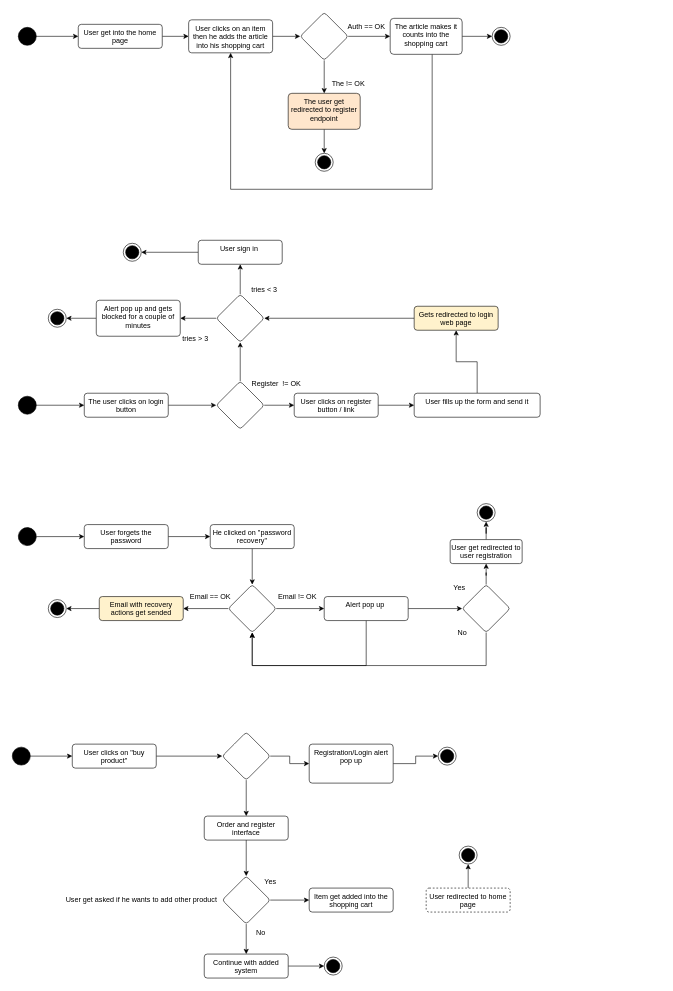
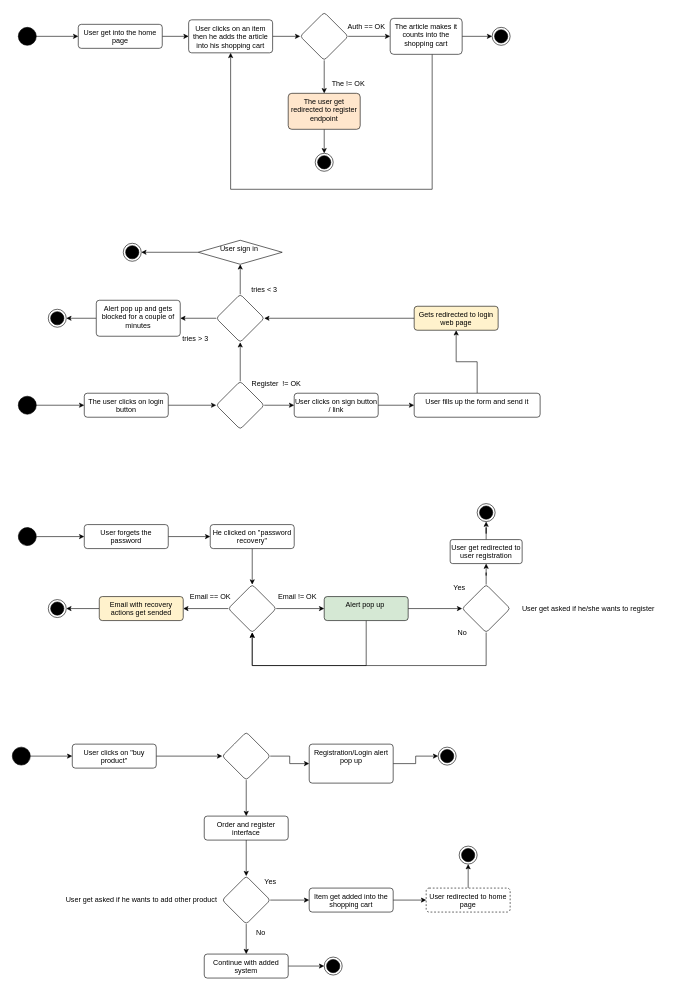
node "User sign in": shape rounded rectangle -> diamond
node "User clicks on register button / link": label "User clicks on register button / link" -> "User clicks on sign button / link"
node "Alert pop up": fillcolor #ffffff -> #d5e8d4
node "User get asked if he/she wants to register": added
edge "Item get added into the shopping cart" -> "User redirected to home page": added
